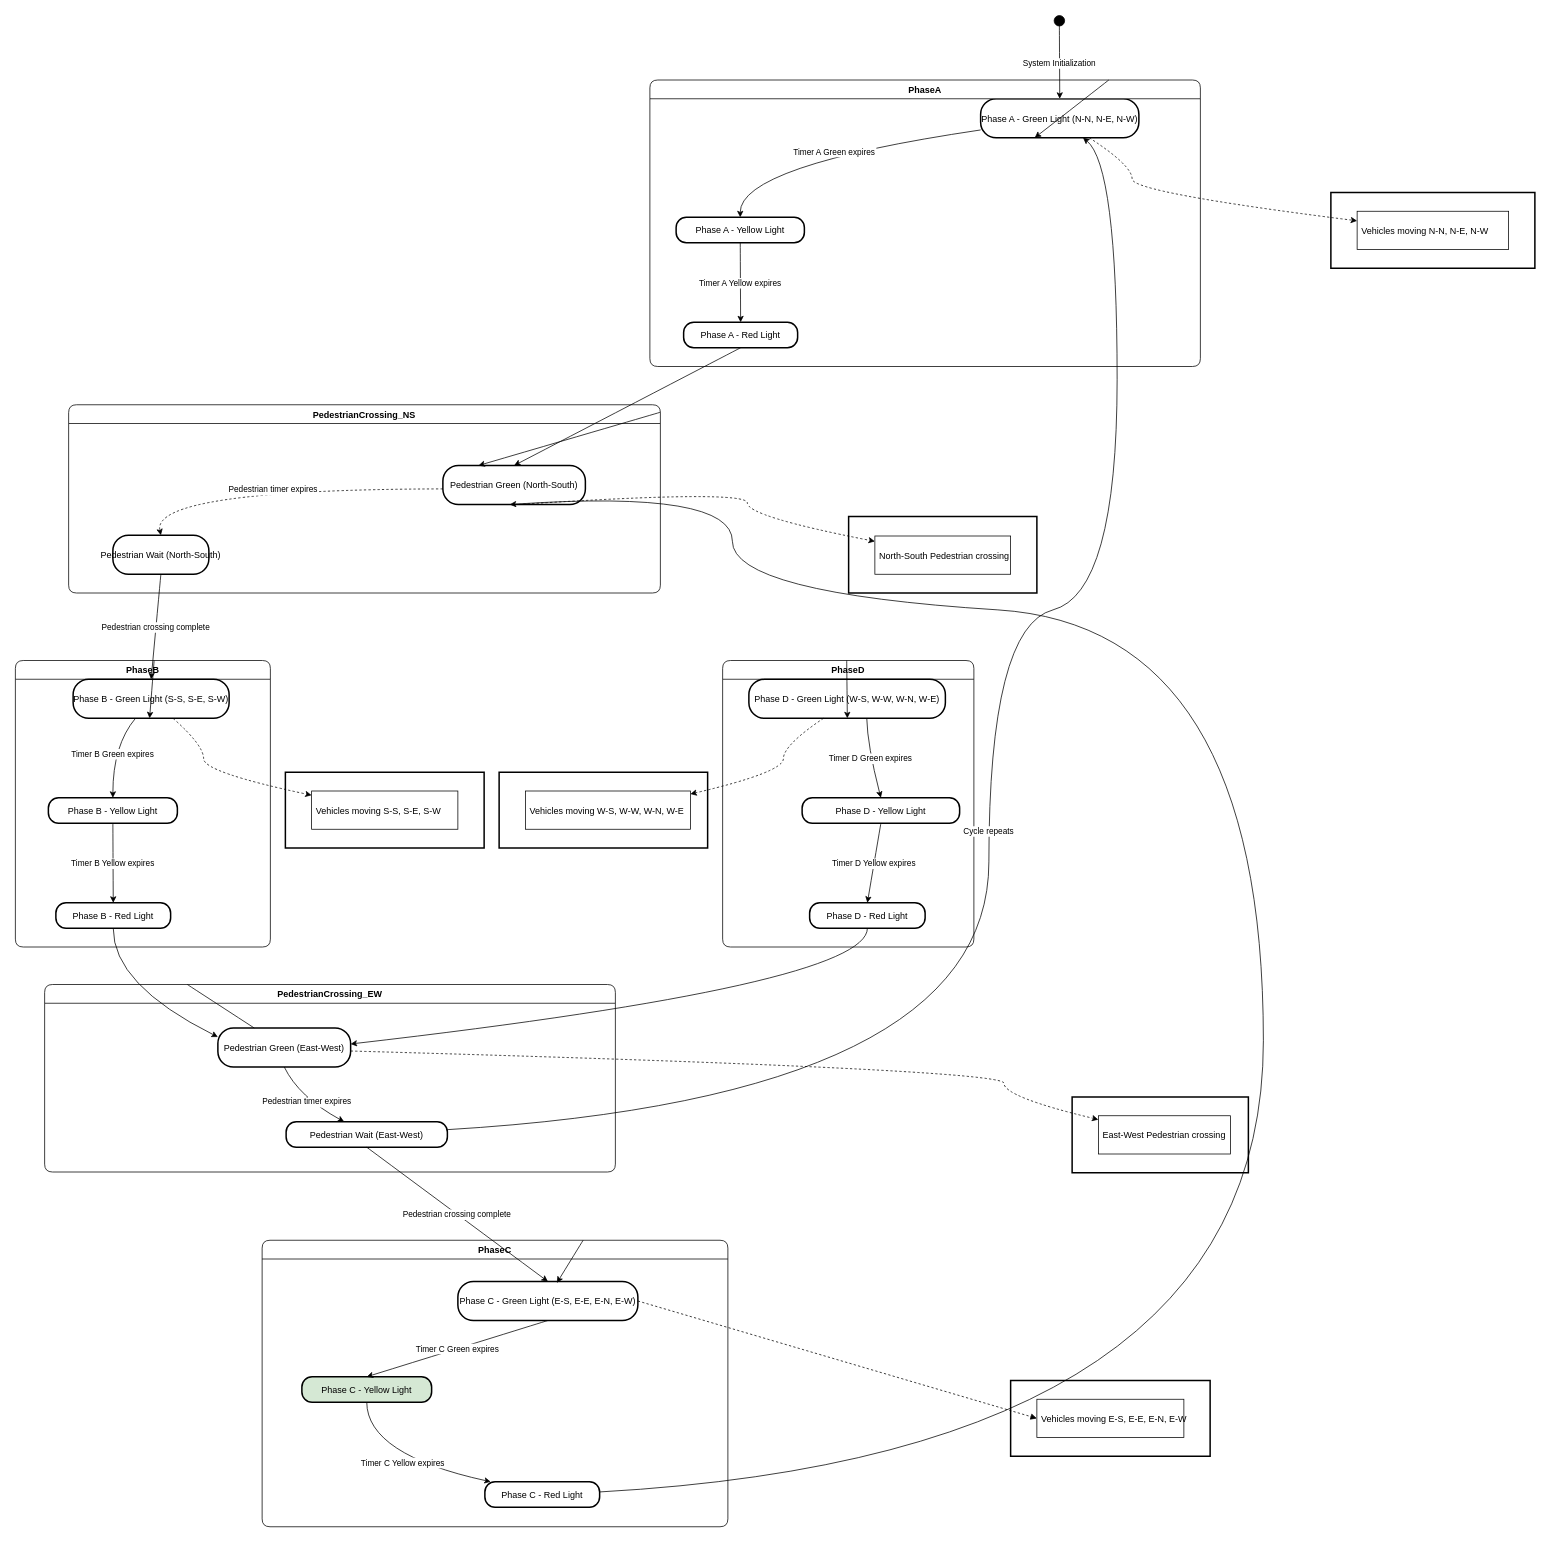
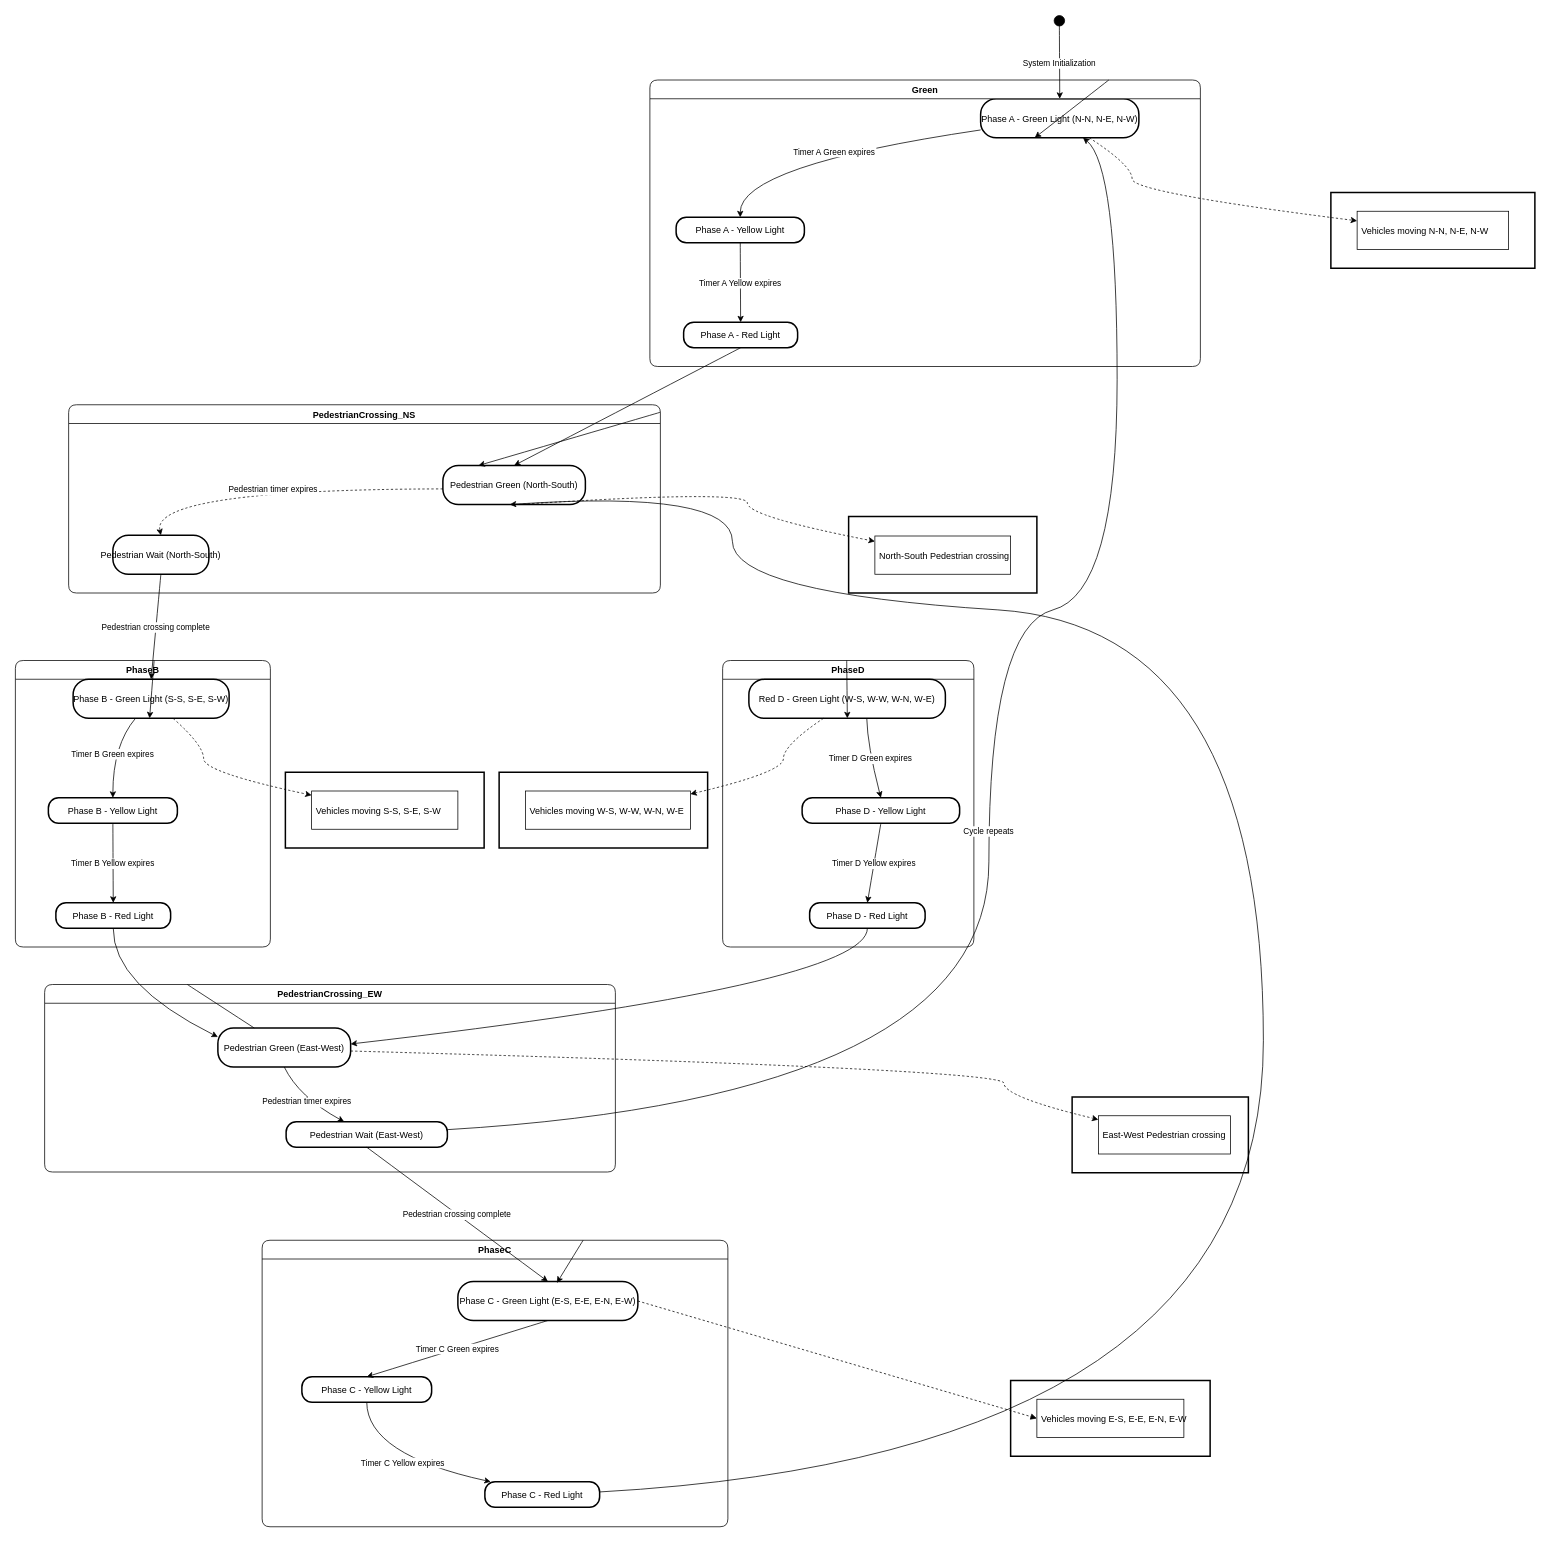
node "PhaseA": label "PhaseA" -> "Green"
node "Phase D - Green Light (W-S, W-W, W-N, W-E)": label "Phase D - Green Light (W-S, W-W, W-N, W-E)" -> "Red D - Green Light (W-S, W-W, W-N, W-E)"
node "Phase C - Yellow Light": fillcolor #d5e8d4 -> #ffffff
